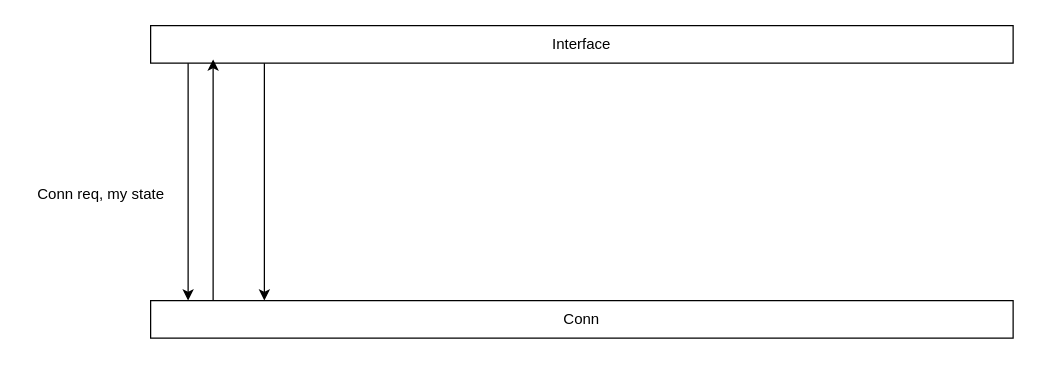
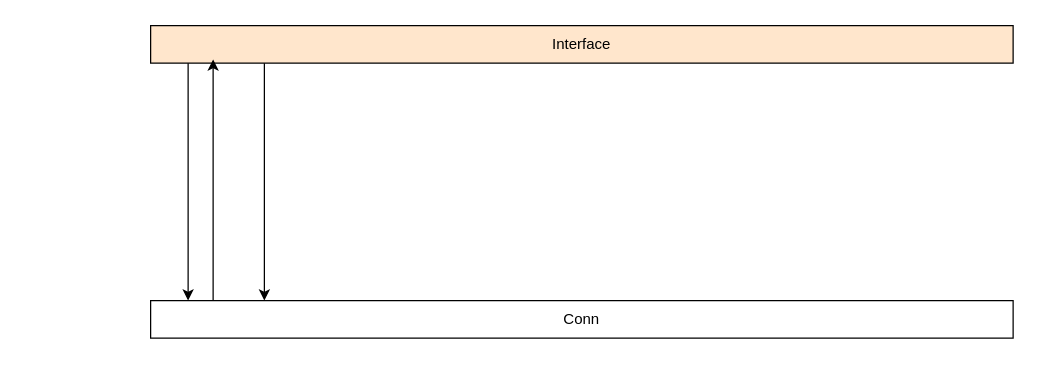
node "Interface": fillcolor #ffffff -> #ffe6cc
node "Conn req, my state": removed
